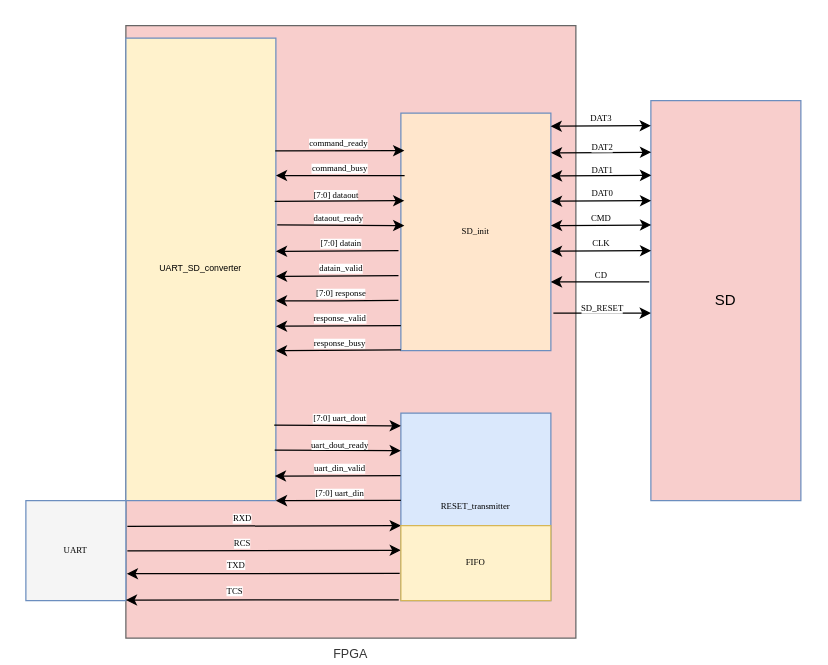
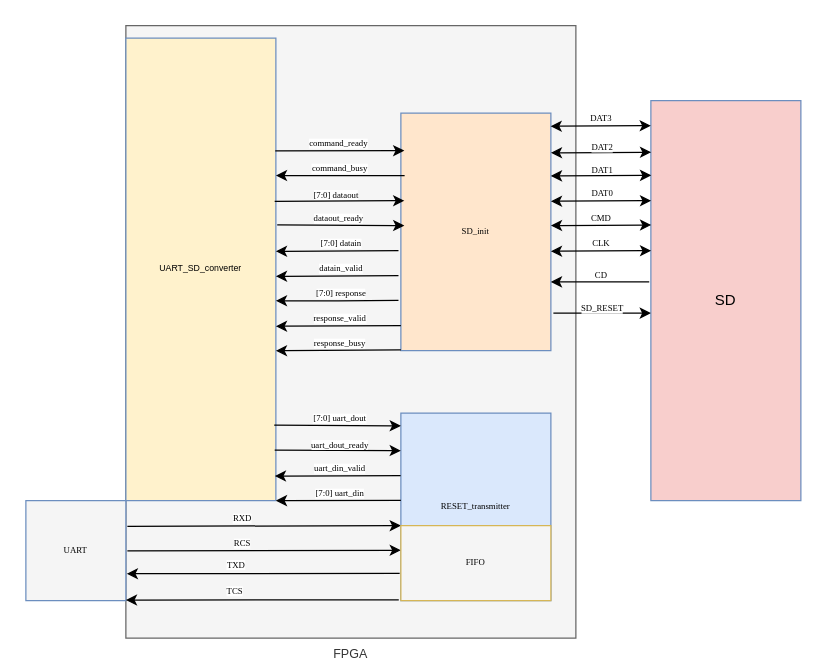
node "FPGA": fillcolor #f8cecc -> #f5f5f5
node "FIFO": fillcolor #fff2cc -> #f5f5f5
